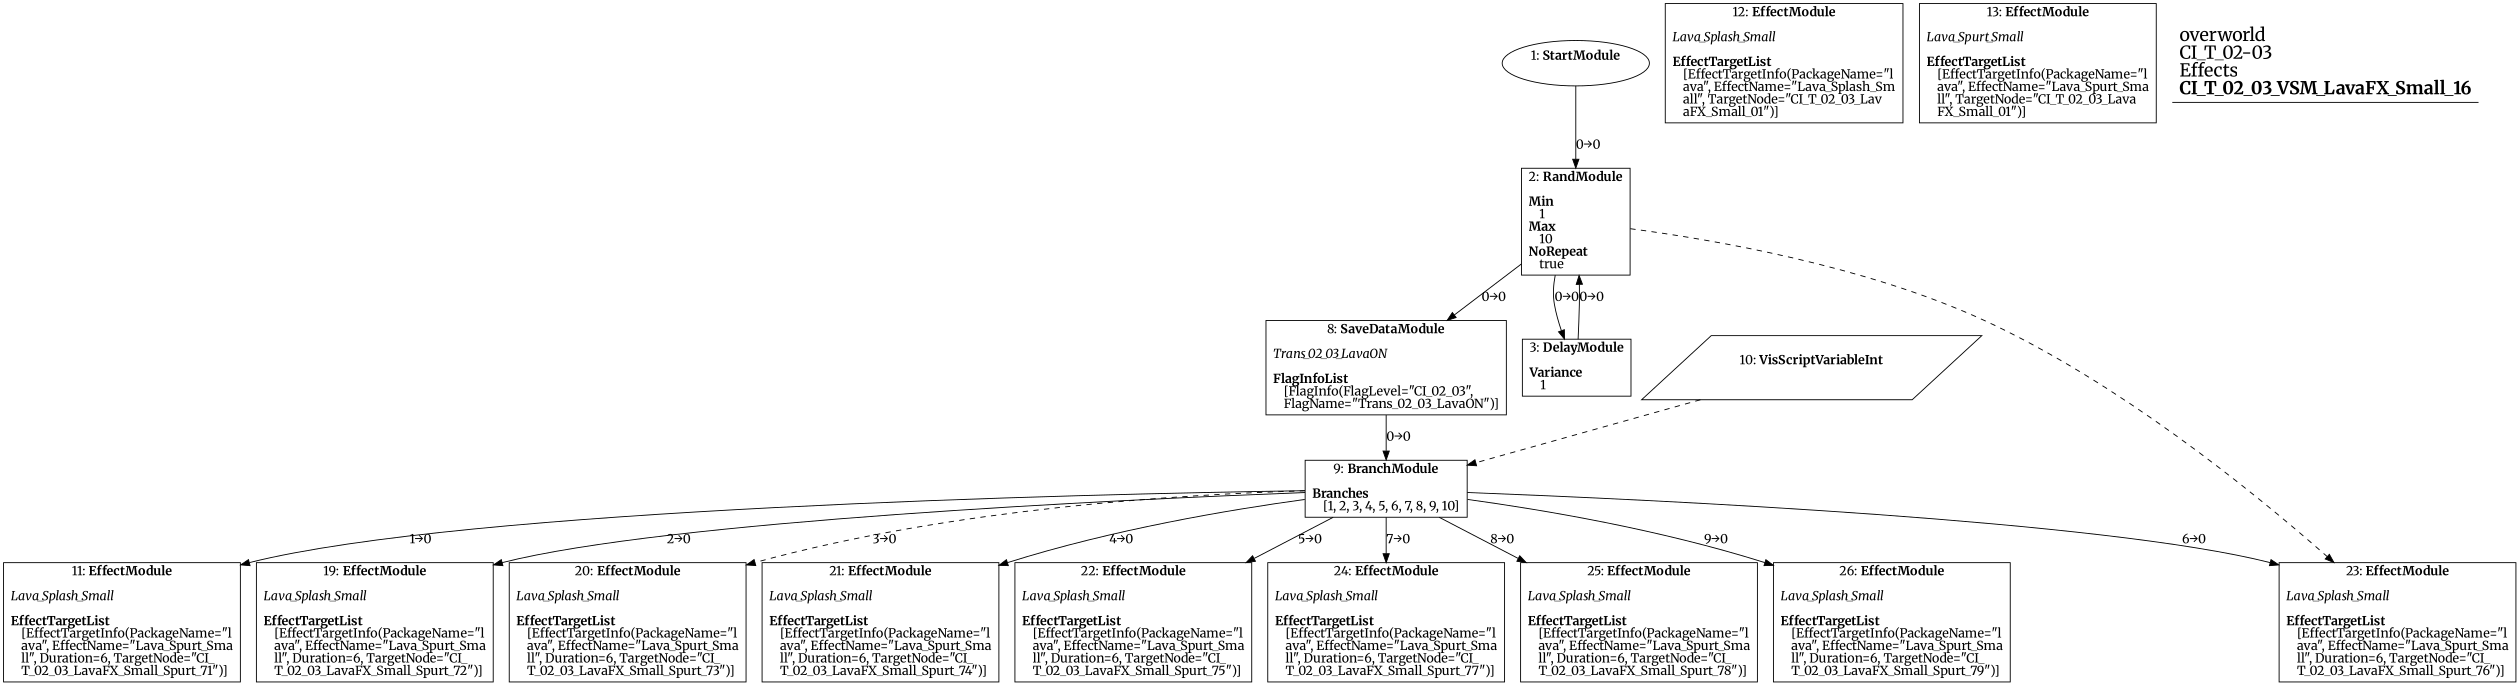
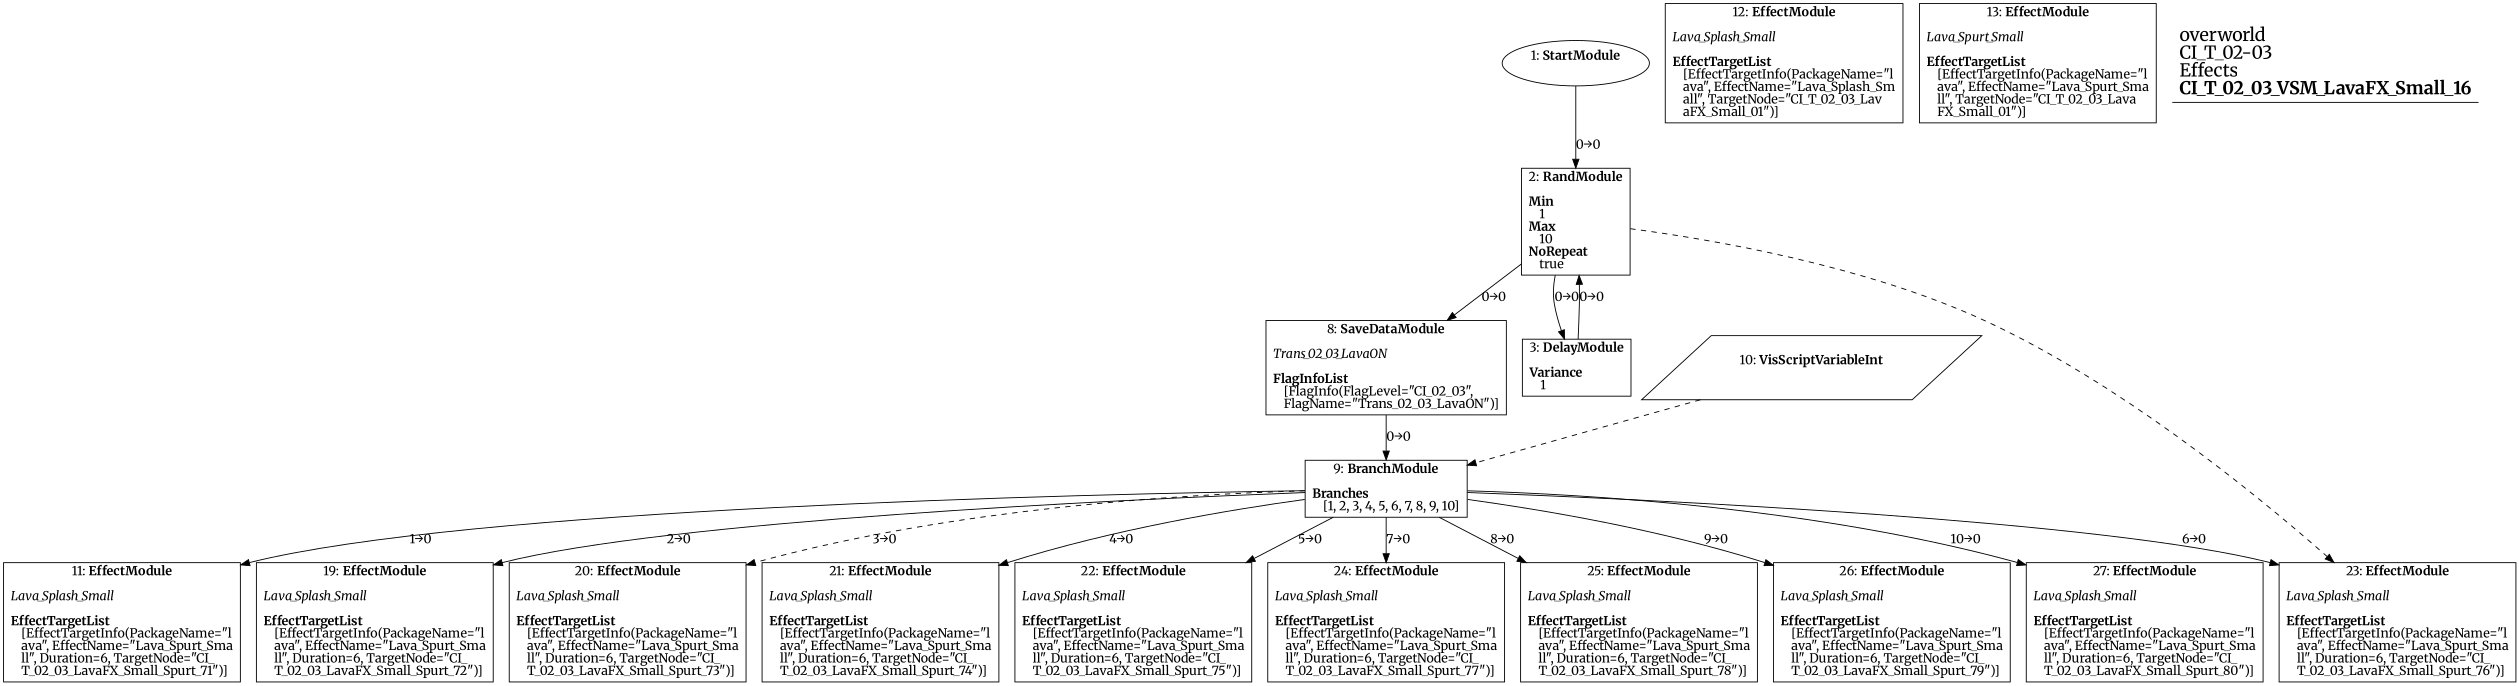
node "27:": added
